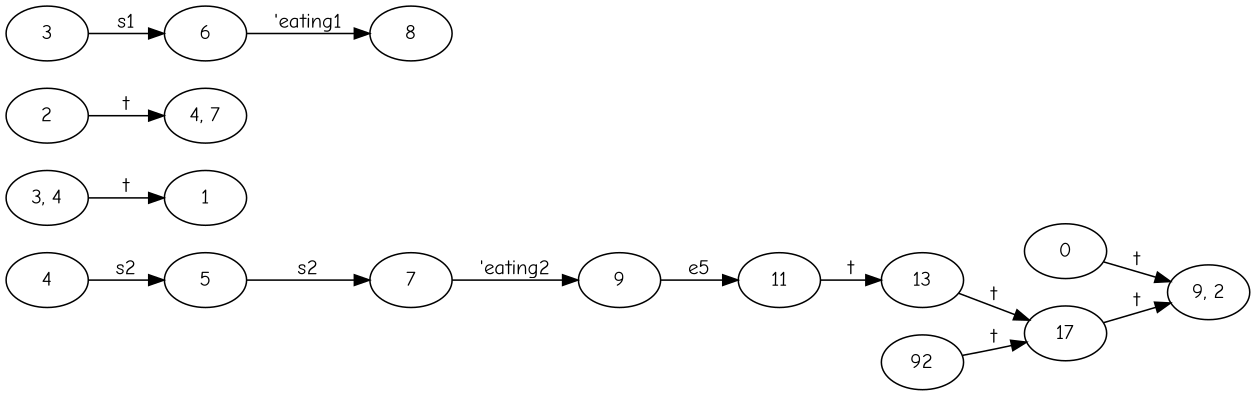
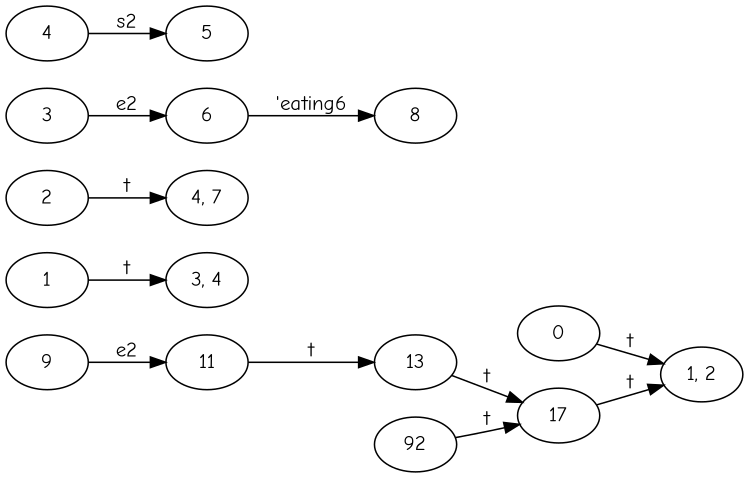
edge "3" -> "6": label "s1" -> "e2"
edge "6" -> "8": label "'eating1" -> "'eating6"
edge "3, 4" -> "1": reversed
edge "9" -> "11": label "e5" -> "e2"
node "7": removed
node "9, 2": label "9, 2" -> "1, 2"
